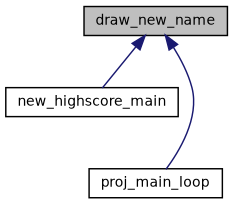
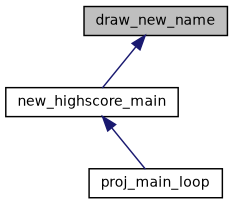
edge "proj_main_loop" -> "draw_new_name": now "proj_main_loop" -> "new_highscore_main"
